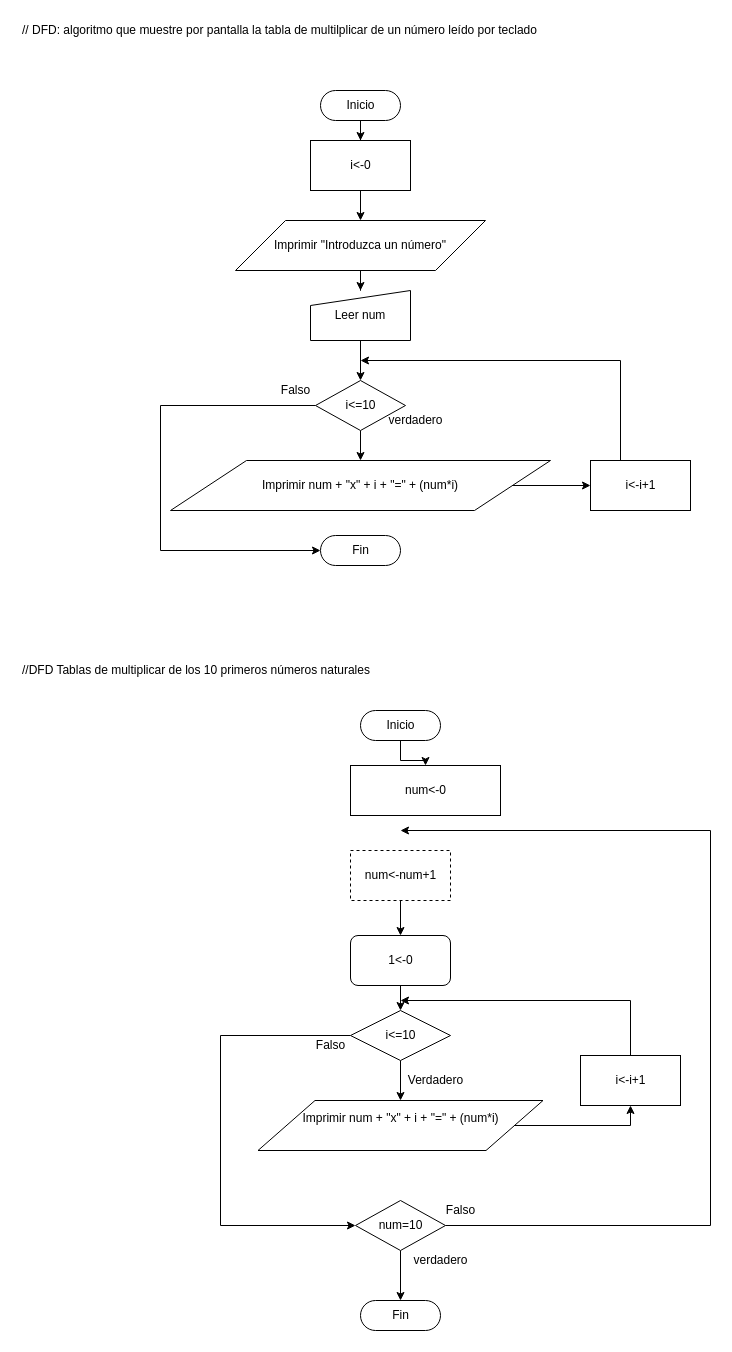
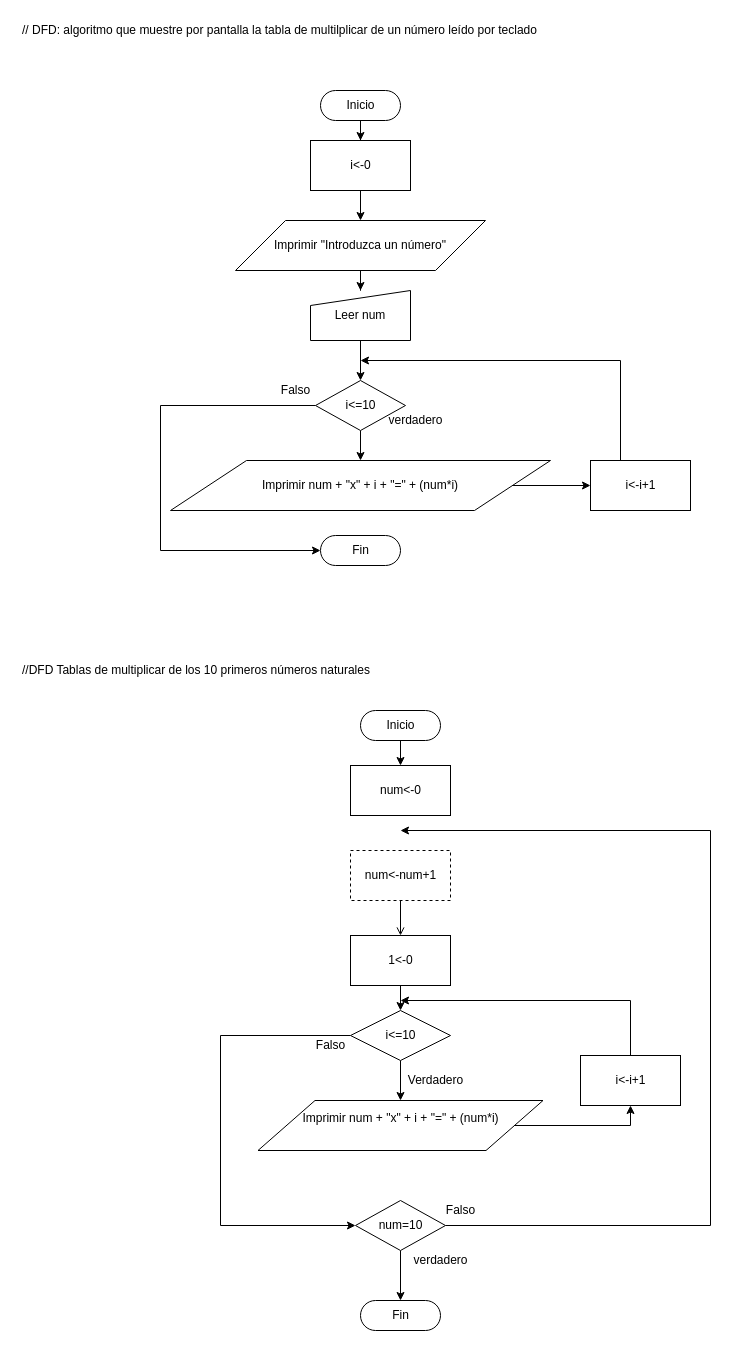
node "num<-0": size 150x50 -> 100x50
edge "num<-num+1" -> "1<-0": arrowhead classic -> open
node "1<-0": shape rounded rectangle -> rectangle
